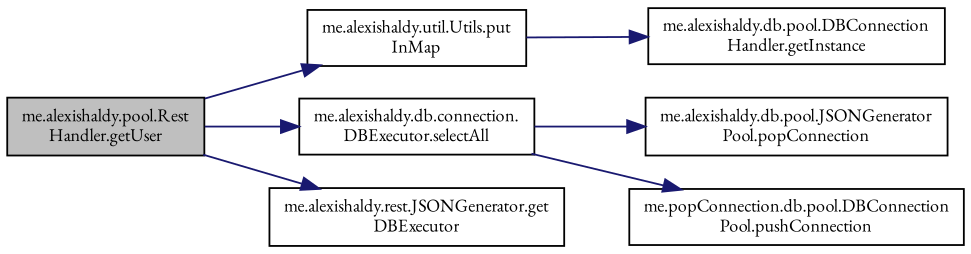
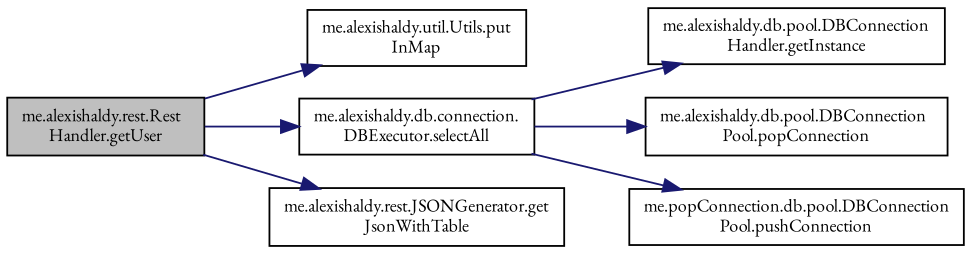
edge "me.alexishaldy.util.Utils.put InMap" -> "me.alexishaldy.db.pool.DBConnection Handler.getInstance": now "me.alexishaldy.db.connection. DBExecutor.selectAll" -> "me.alexishaldy.db.pool.DBConnection Handler.getInstance"
node "me.alexishaldy.pool.Rest Handler.getUser": label "me.alexishaldy.pool.Rest Handler.getUser" -> "me.alexishaldy.rest.Rest Handler.getUser"
node "me.alexishaldy.db.pool.JSONGenerator Pool.popConnection": label "me.alexishaldy.db.pool.JSONGenerator Pool.popConnection" -> "me.alexishaldy.db.pool.DBConnection Pool.popConnection"
node "me.alexishaldy.rest.JSONGenerator.get DBExecutor": label "me.alexishaldy.rest.JSONGenerator.get DBExecutor" -> "me.alexishaldy.rest.JSONGenerator.get JsonWithTable"
